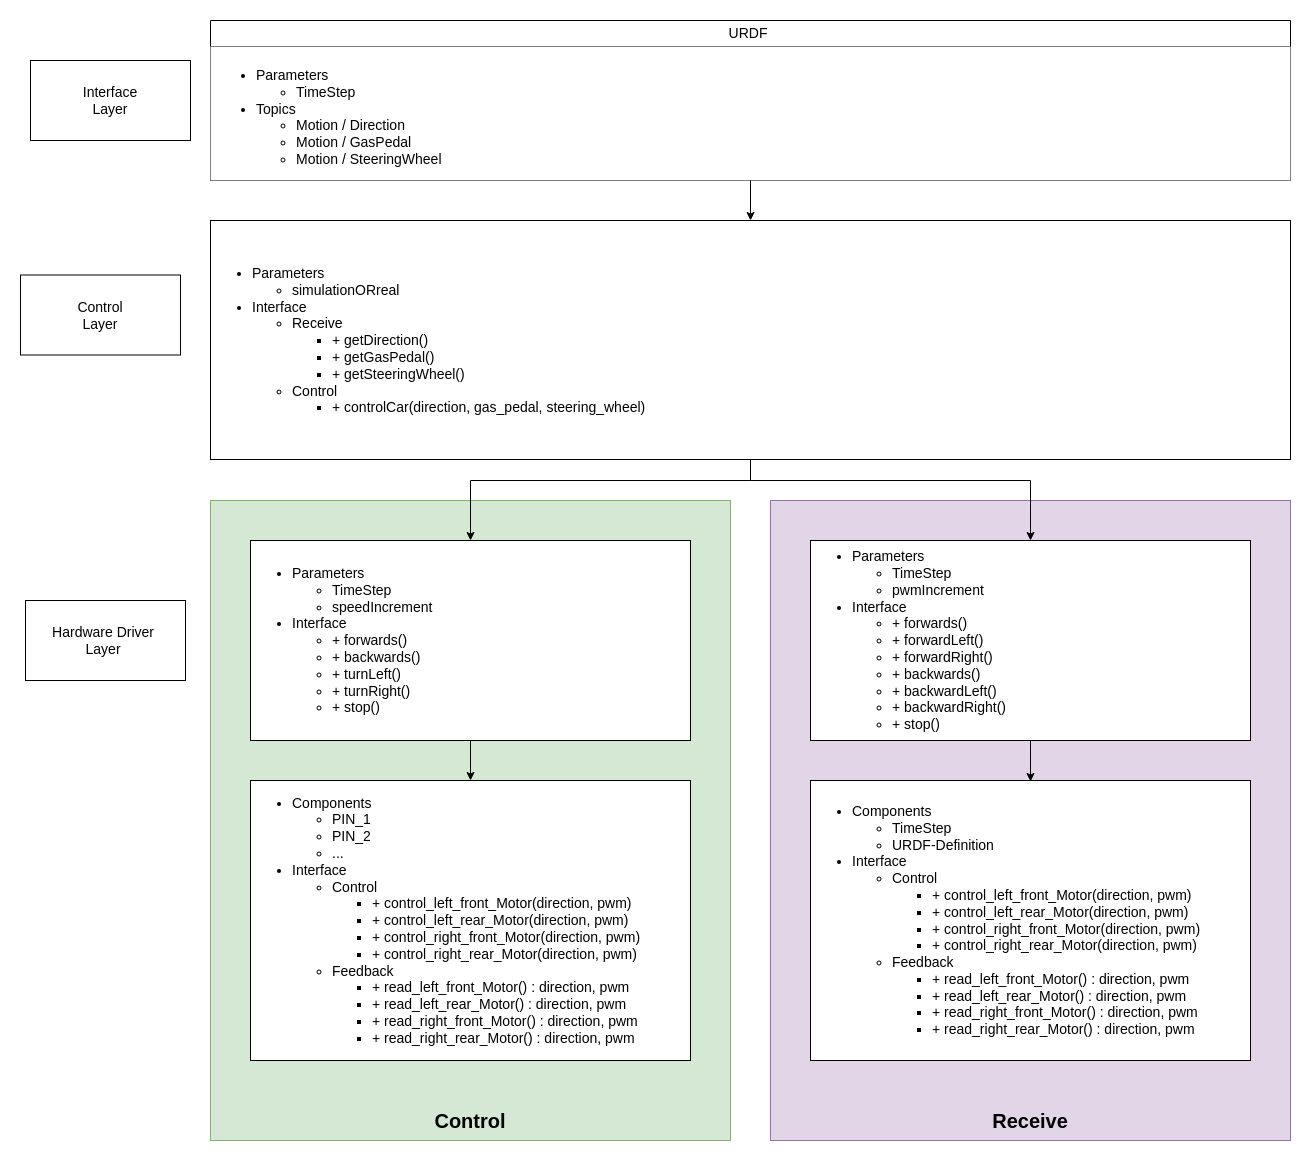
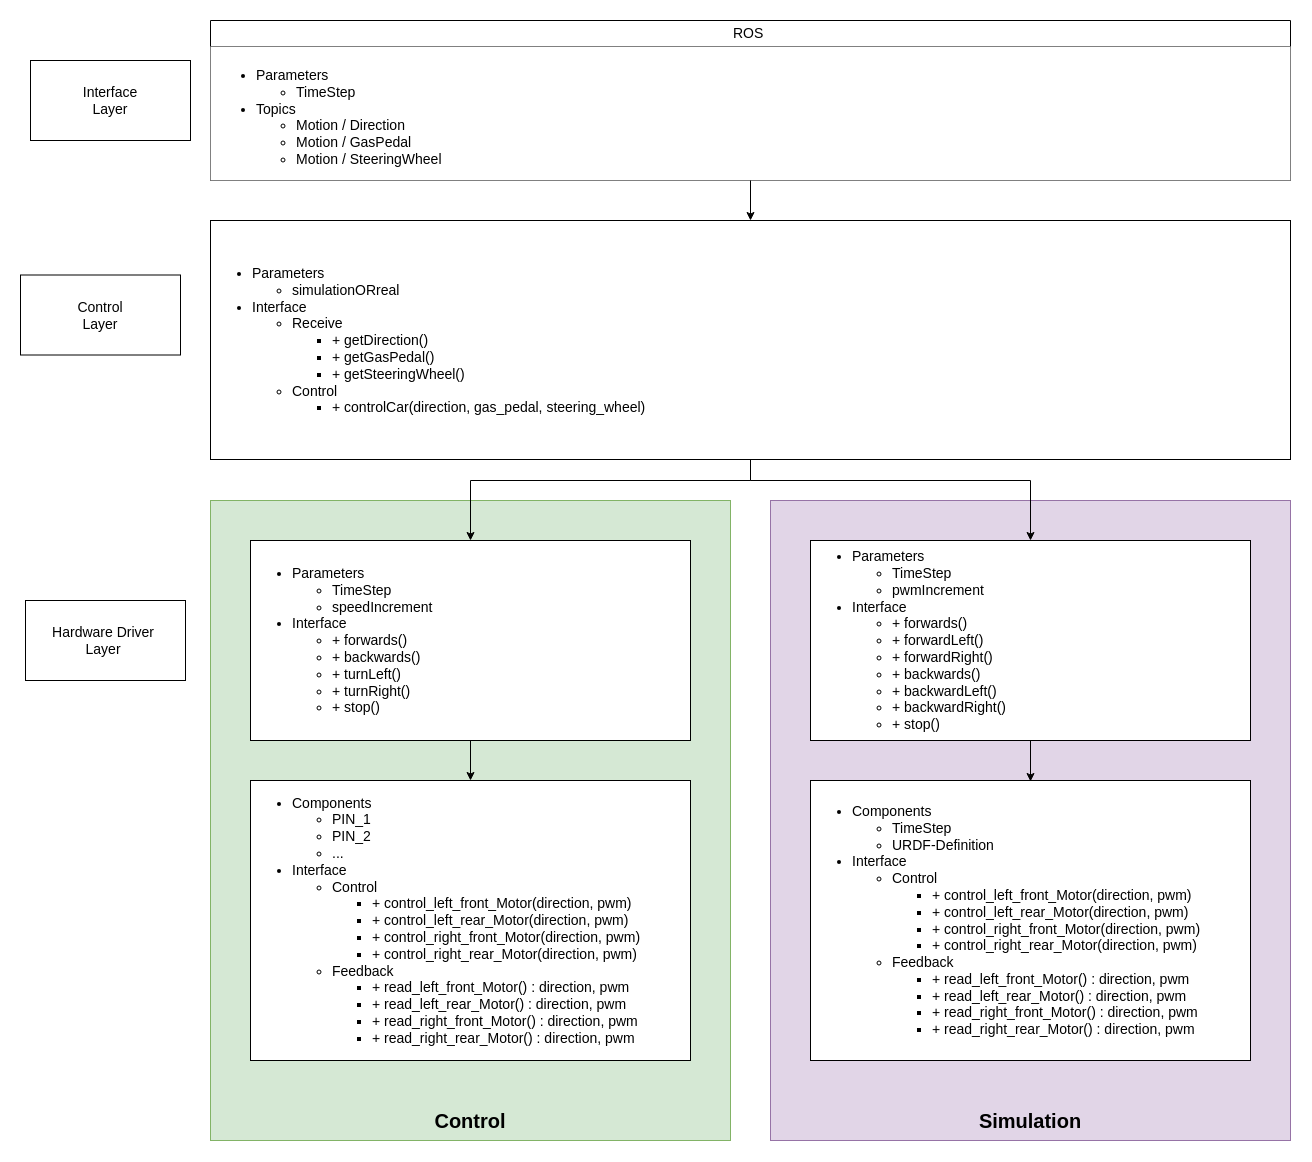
node "URDF": label "URDF" -> "ROS"
node "Receive": label "Receive" -> "Simulation"
